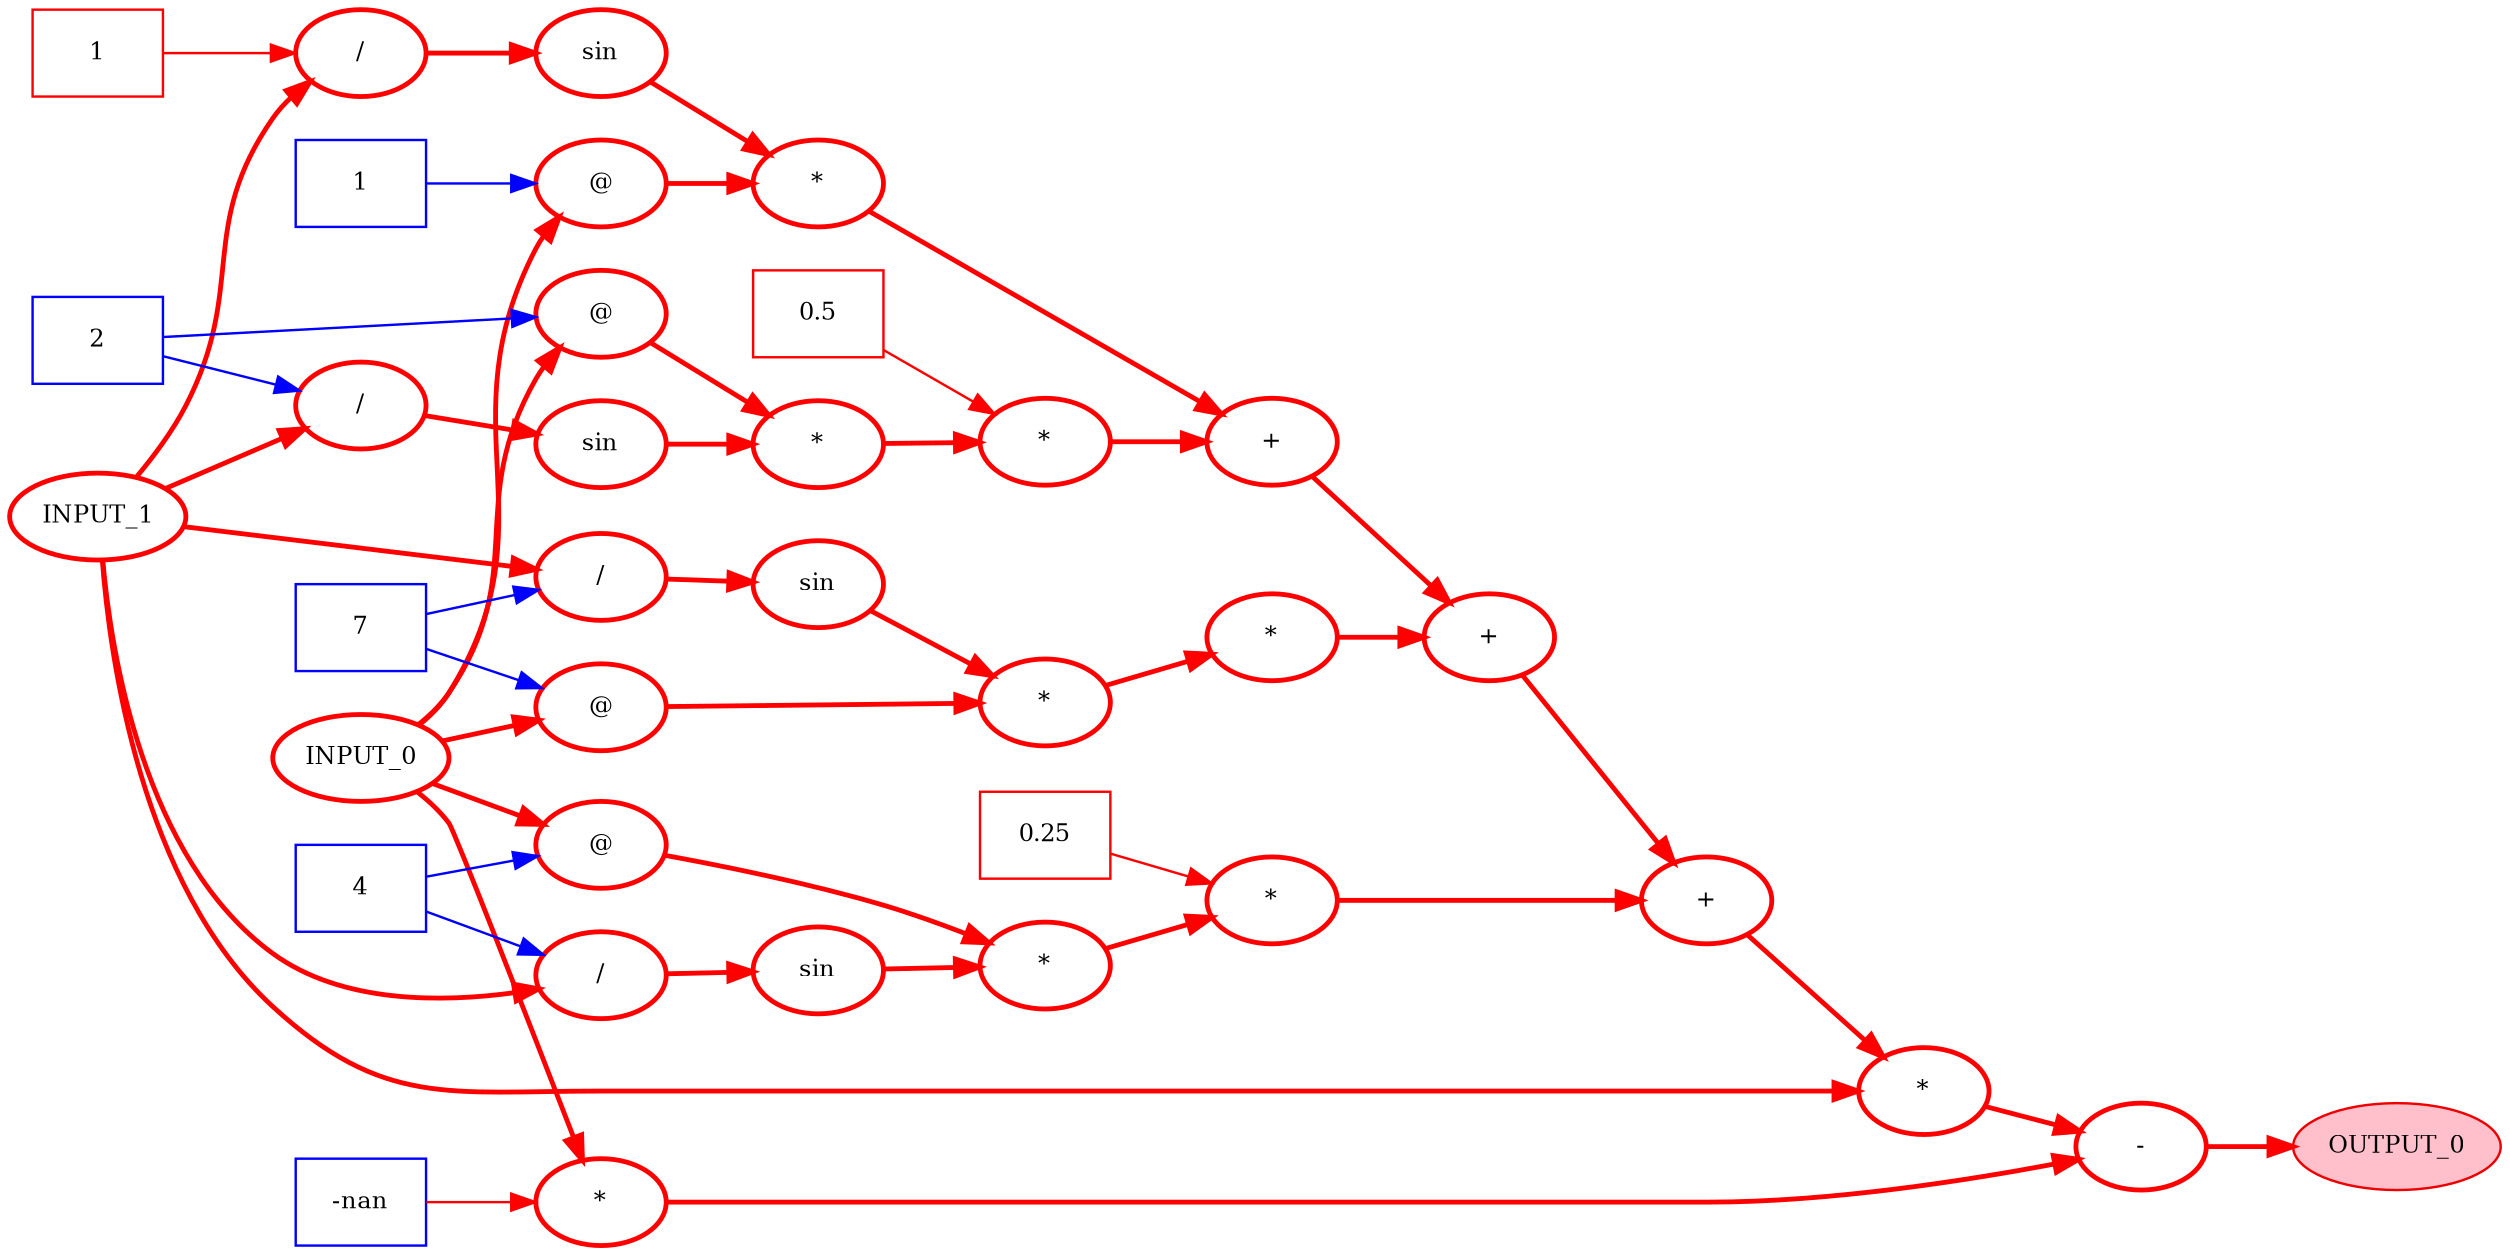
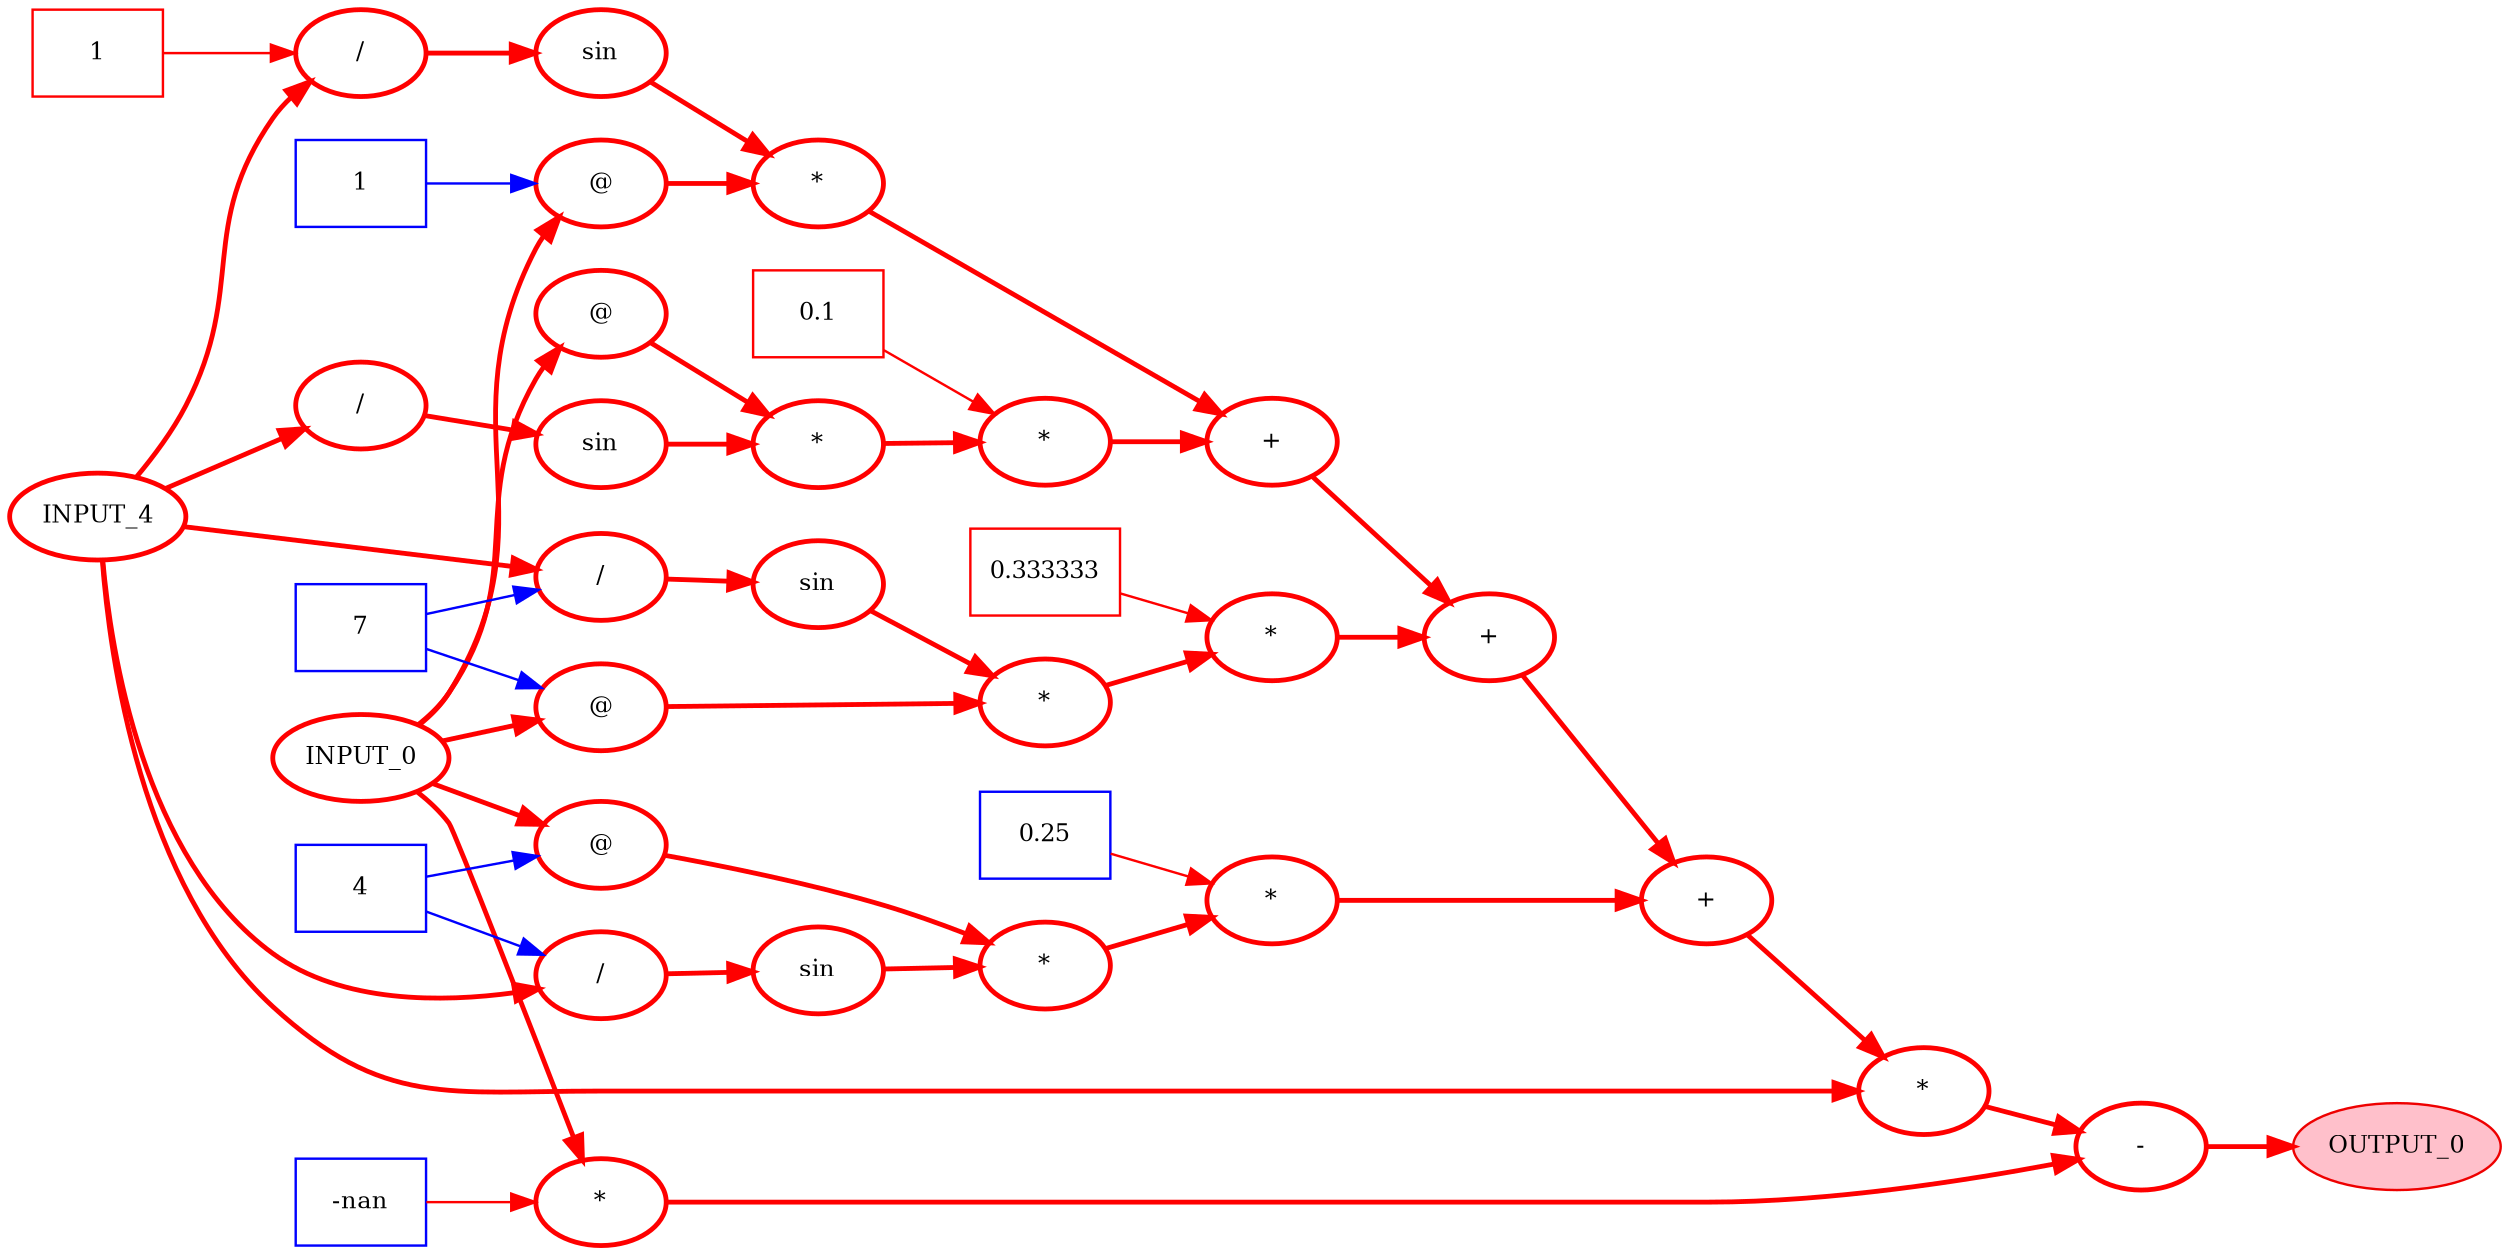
node "0.5": label "0.5" -> "0.1"
node "2": removed
node "INPUT_1": label "INPUT_1" -> "INPUT_4"
node "0.333333": added
node "0.25": color red -> blue
